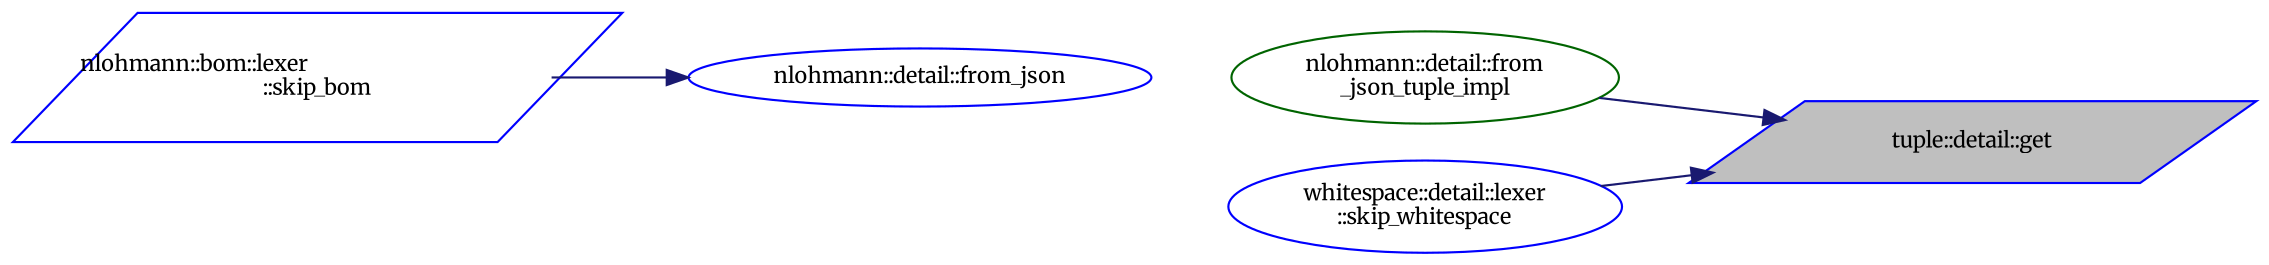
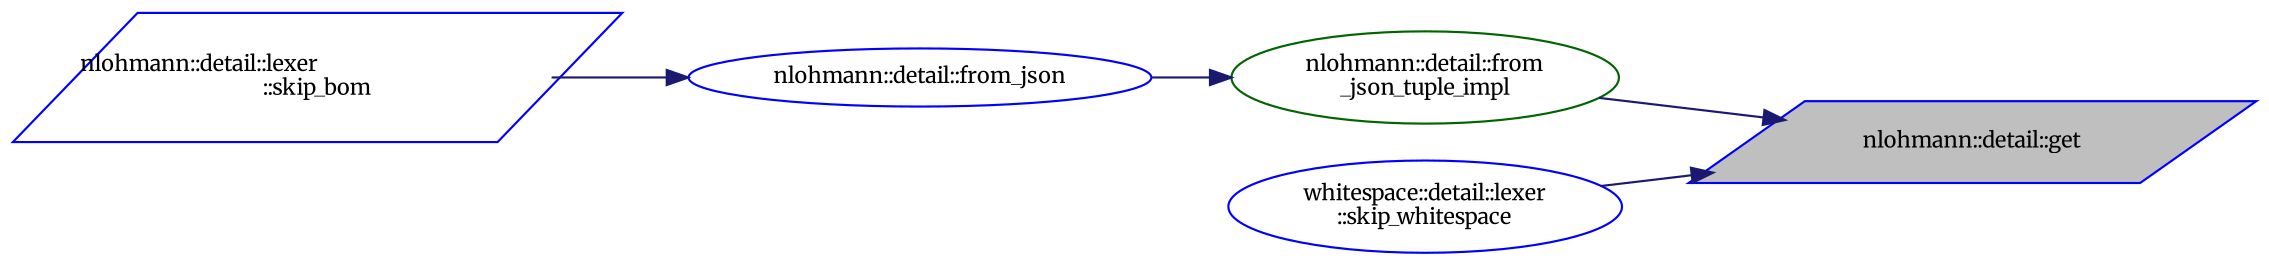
node "nlohmann::bom::lexer ::skip_bom": label "nlohmann::bom::lexer ::skip_bom" -> "nlohmann::detail::lexer ::skip_bom"
edge "nlohmann::detail::from_json" -> "nlohmann::detail::from _json_tuple_impl": added
node "tuple::detail::get": label "tuple::detail::get" -> "nlohmann::detail::get"
